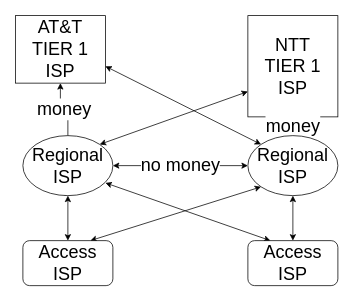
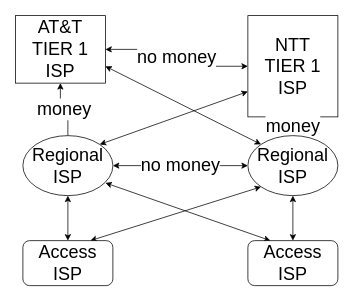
edge "AT&T TIER 1 ISP" -- "NTT TIER 1 ISP": added, label "no money"
